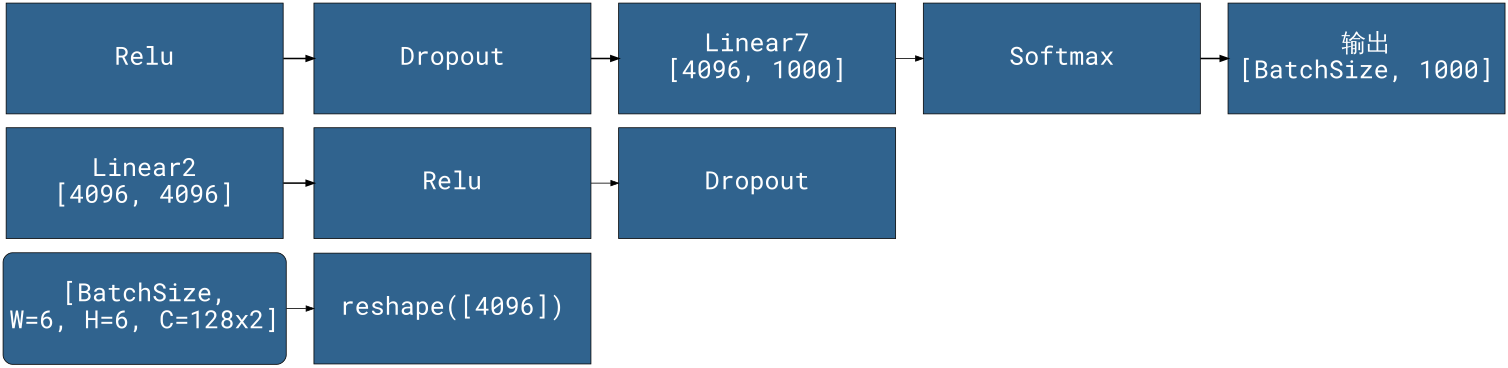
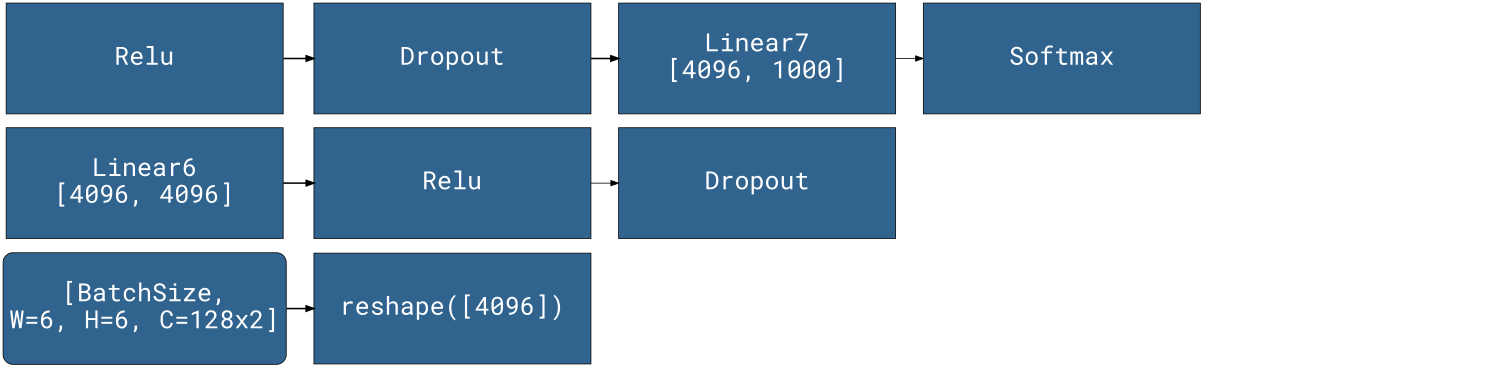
node "输出 [BatchSize, 1000]": removed
node "Linear2 [4096, 4096]": label "Linear2 [4096, 4096]" -> "Linear6 [4096, 4096]"
edge "[BatchSize, W=6, H=6, C=128x2]" -> "reshape([4096])": style solid -> bold
